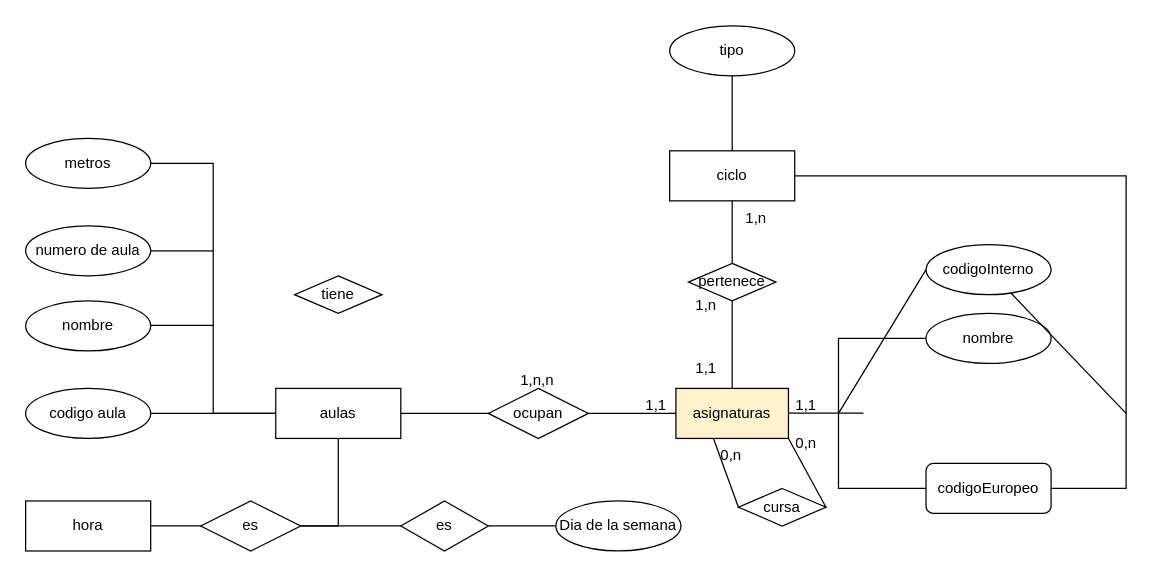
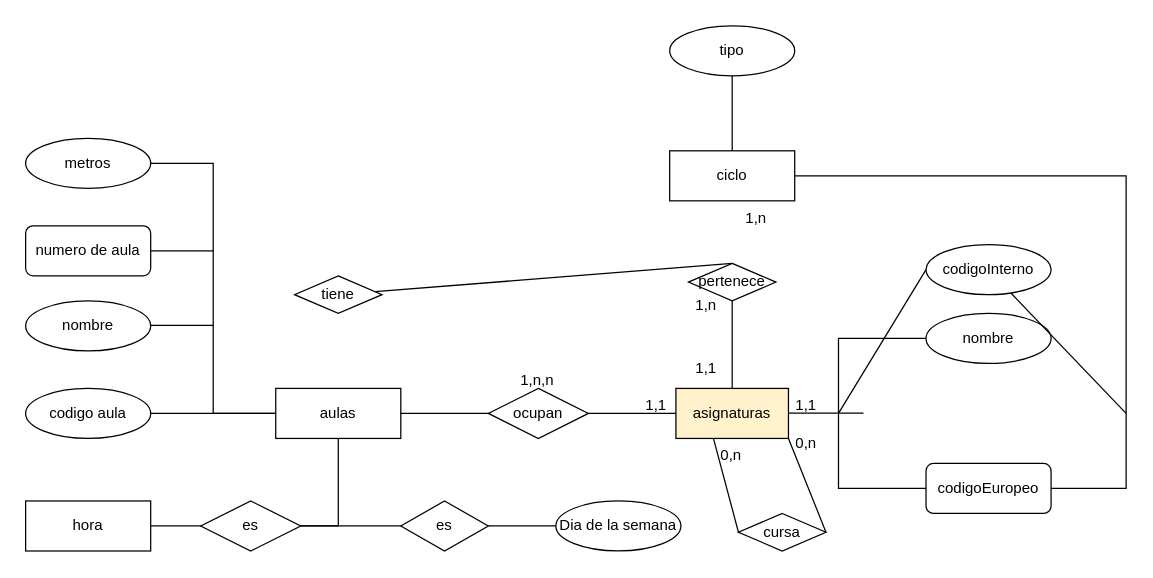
edge "ciclo" -- "pertenece": now "tiene" -- "pertenece"
node "numero de aula": shape ellipse -> rounded rectangle
node "cursa": moved (782, 507) -> (782, 532)
